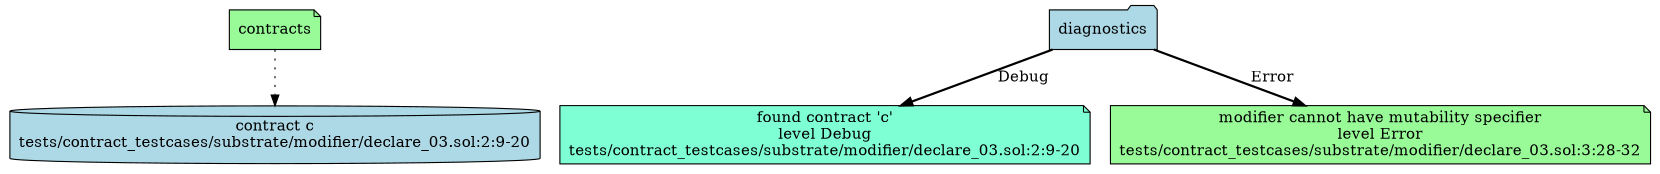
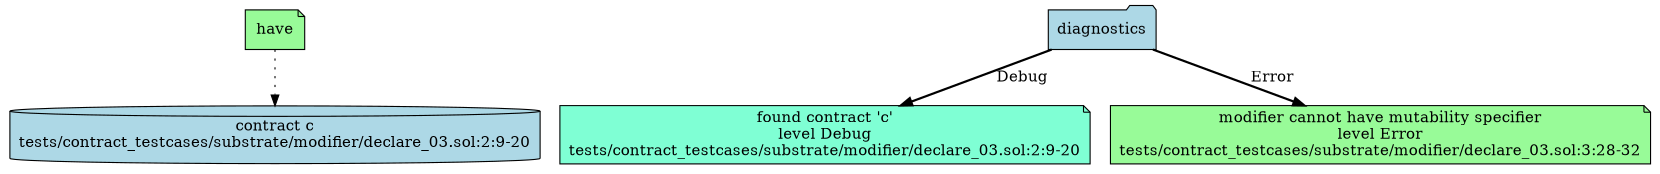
node "contracts": label "contracts" -> "have"
